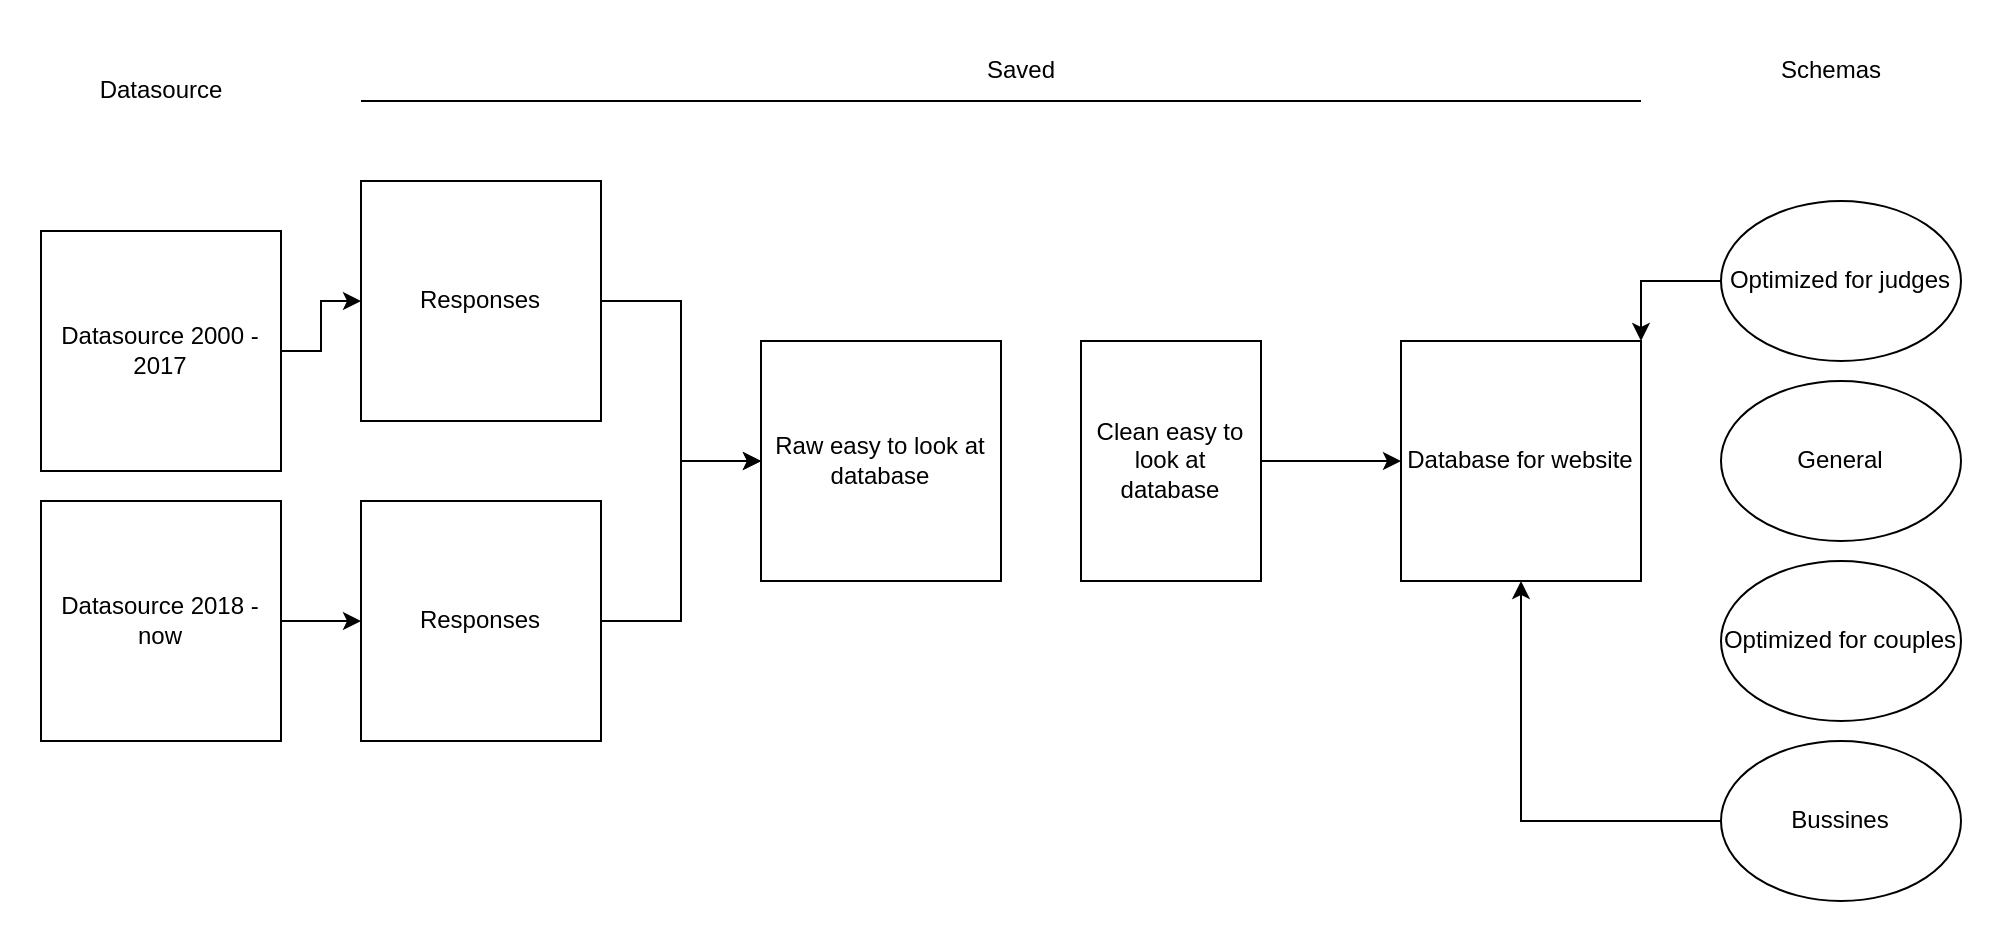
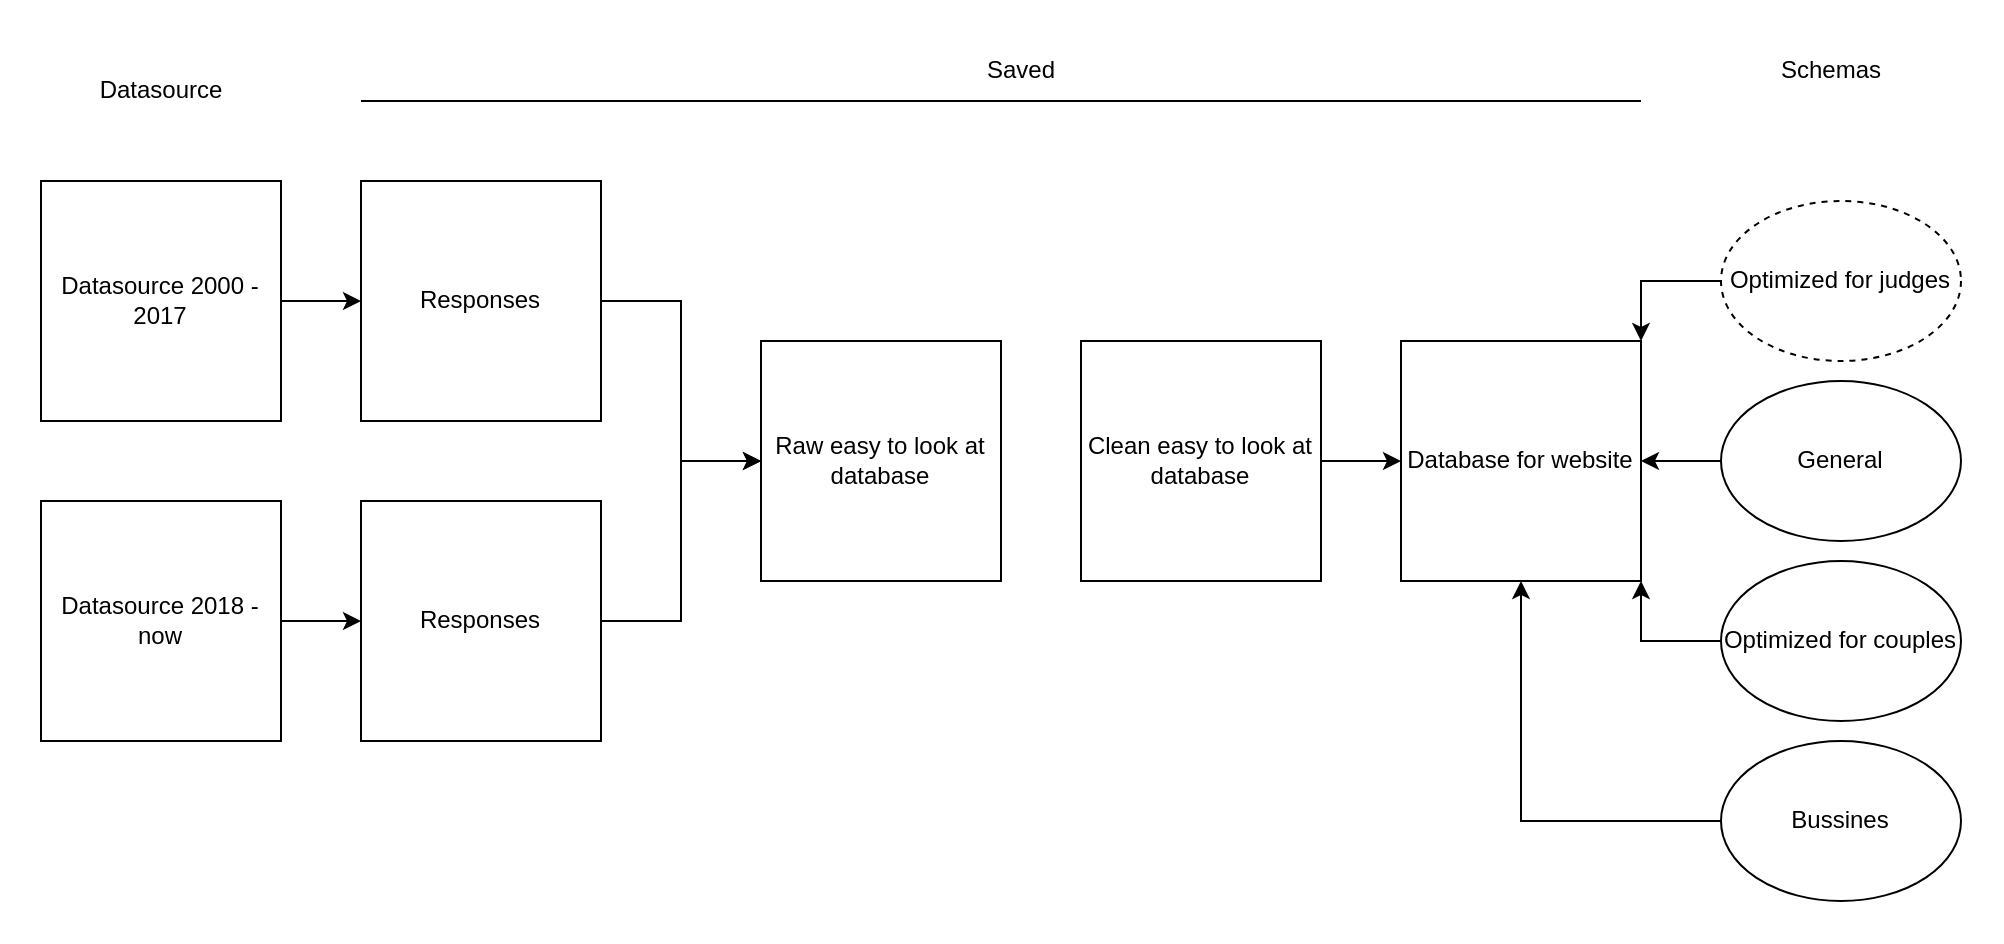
node "Optimized for judges": style solid -> dashed
node "Datasource 2000 - 2017": moved (161, 351) -> (161, 301)
node "Clean easy to look at database": size 180x240 -> 240x240
edge "General" -> "Database for website": added
edge "Optimized for couples" -> "Database for website": added
